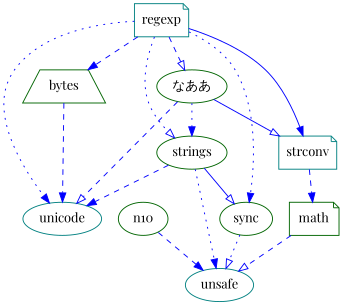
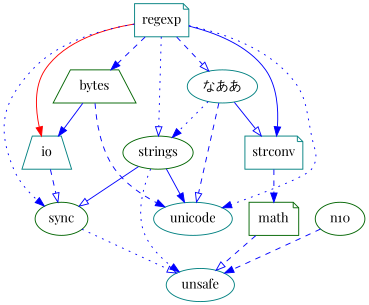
node "なああ": color darkgreen -> teal
node "io": added
edge "strings" -> "unicode": style dashed -> solid
